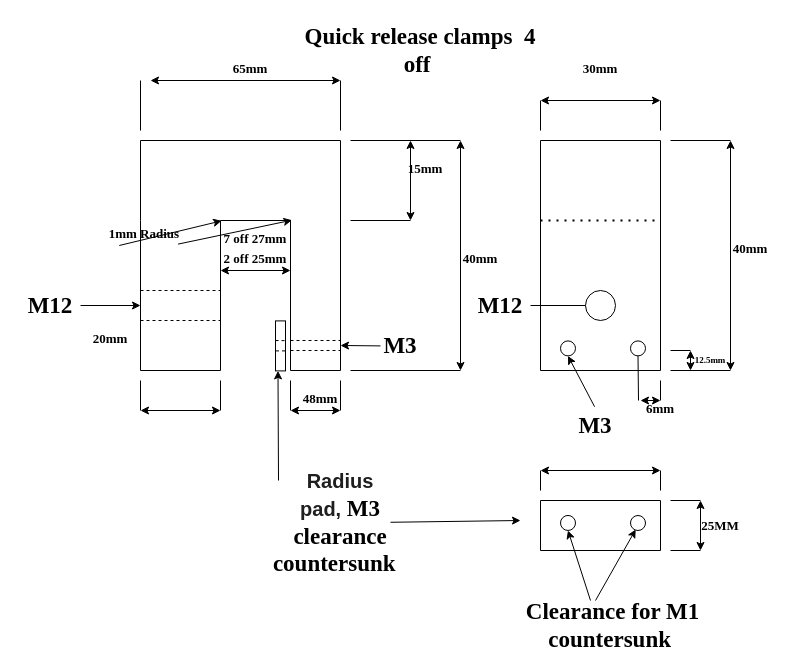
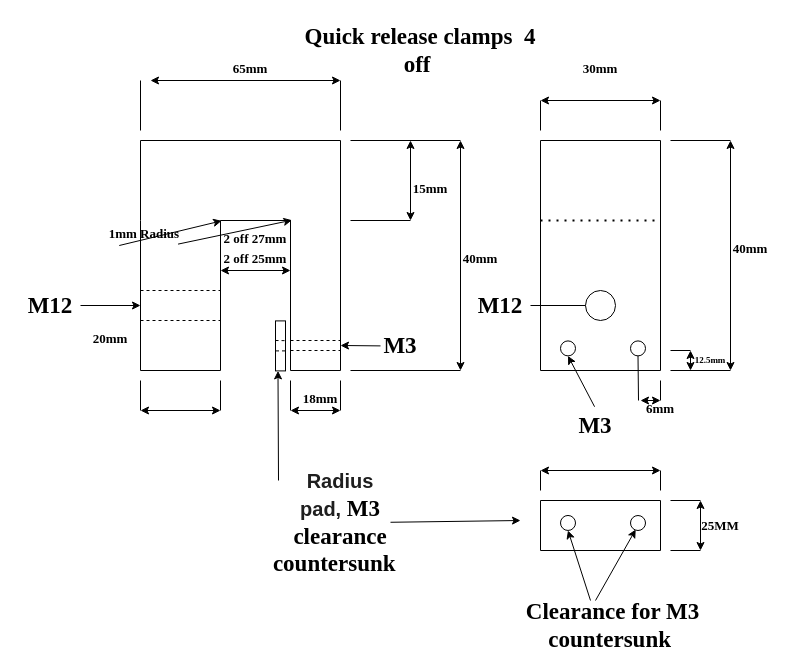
node "15mm": moved (426, 166) -> (431, 186)
node "7 off 27mm": label "7 off 27mm" -> "2 off 27mm"
node "48mm": label "48mm" -> "18mm"
node "Clearance for M1 countersunk": label "Clearance for M1 countersunk" -> "Clearance for M3 countersunk"
